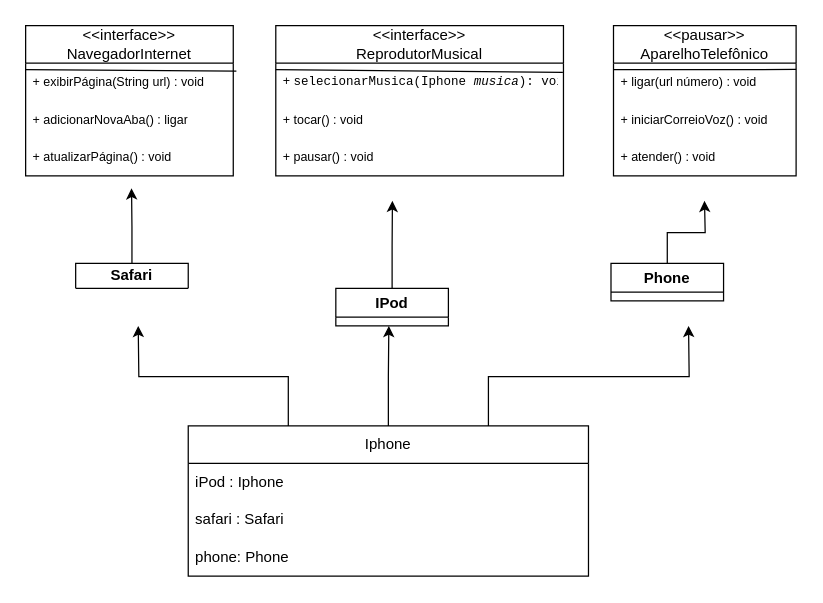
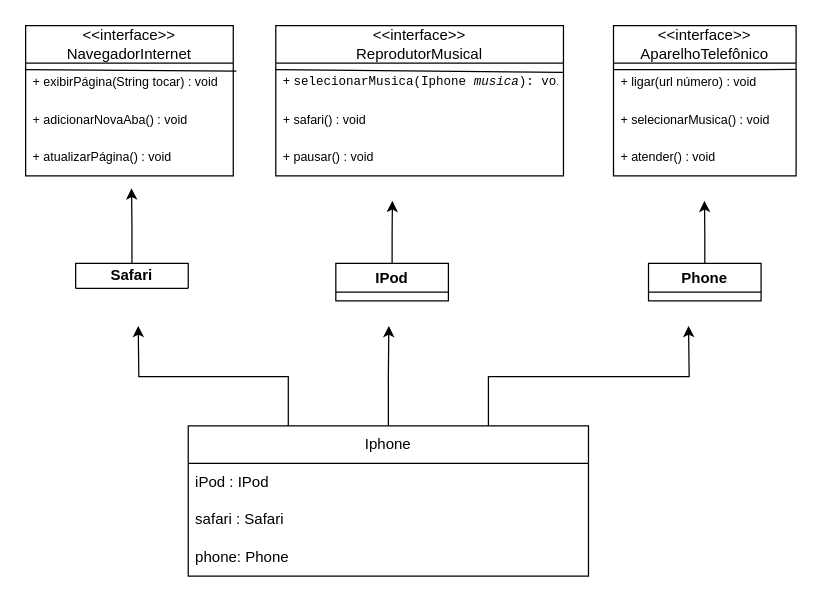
node "<<pausar>> AparelhoTelefônico": label "<<pausar>> AparelhoTelefônico" -> "<<interface>> AparelhoTelefônico"
node "+ exibirPágina(String url) : void": label "+ exibirPágina(String url) : void" -> "+ exibirPágina(String tocar) : void"
node "+ adicionarNovaAba() : ligar": label "+ adicionarNovaAba() : ligar" -> "+ adicionarNovaAba() : void"
node "+ tocar() : void": label "+ tocar() : void" -> "+ safari() : void"
node "+ iniciarCorreioVoz() : void": label "+ iniciarCorreioVoz() : void" -> "+ selecionarMusica() : void"
node "Phone": moved (667, 282) -> (704, 282)
node "IPod": moved (392, 307) -> (392, 282)
node "iPod : Iphone": label "iPod : Iphone" -> "iPod : IPod"
